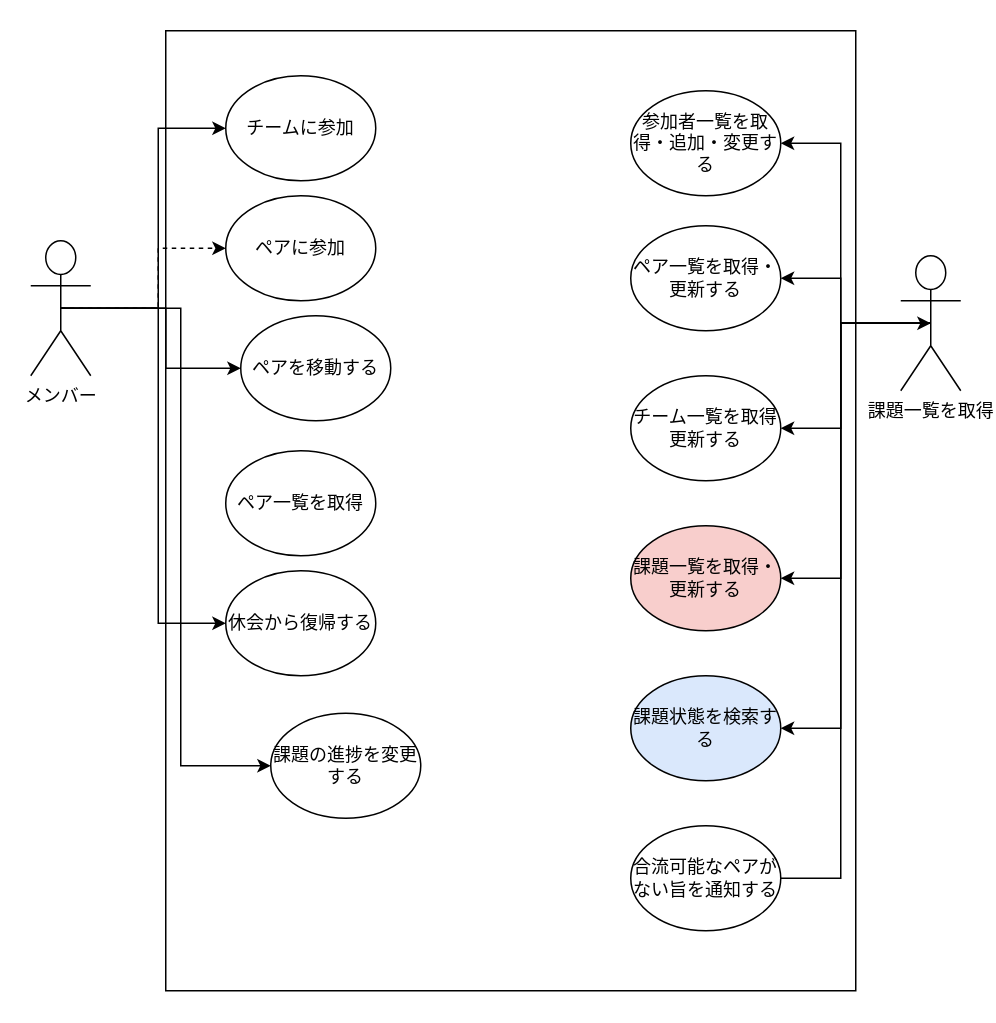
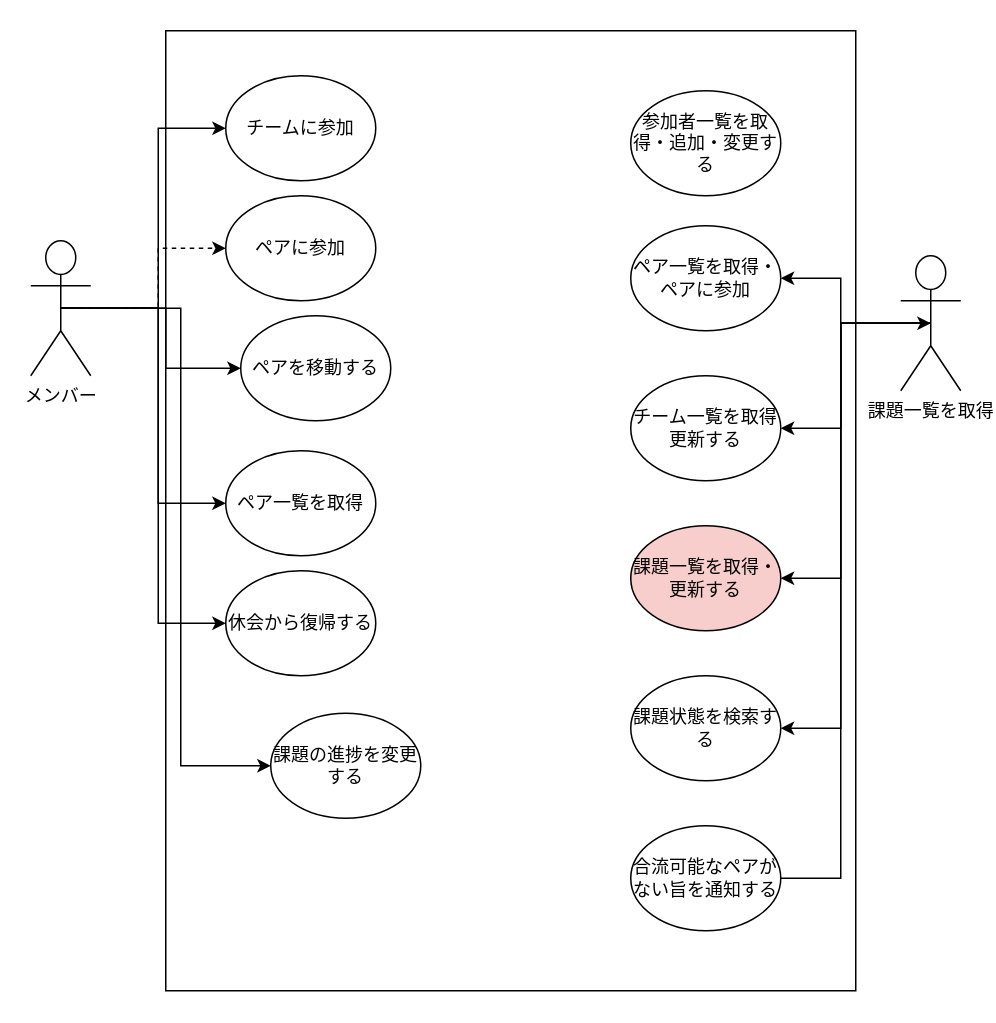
edge "課題一覧を取得" -> "参加者一覧を取得・追加・変更する": removed
node "ペア一覧を取得・更新する": label "ペア一覧を取得・更新する" -> "ペア一覧を取得・ペアに参加"
edge "メンバー" -> "ペア一覧を取得": added
node "課題状態を検索する": fillcolor #dae8fc -> #ffffff
